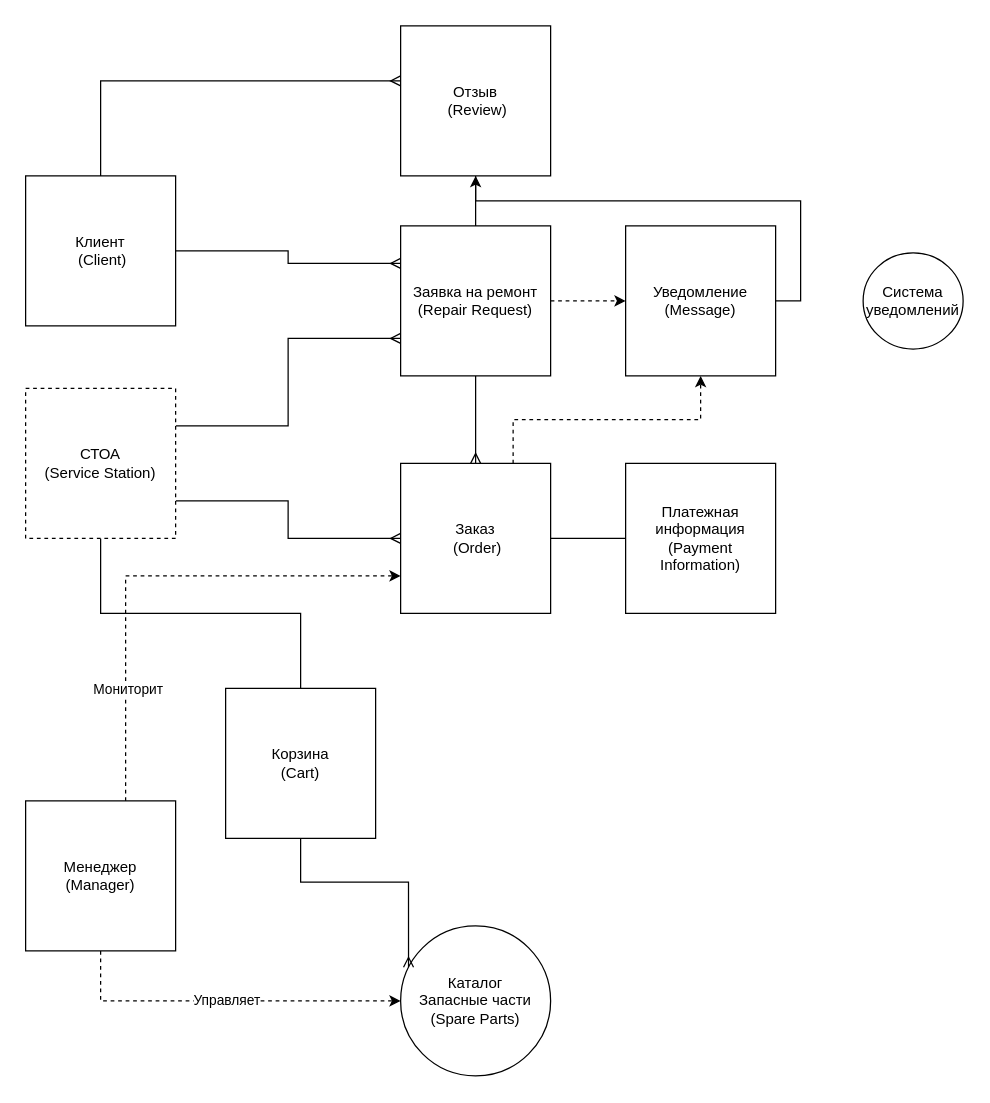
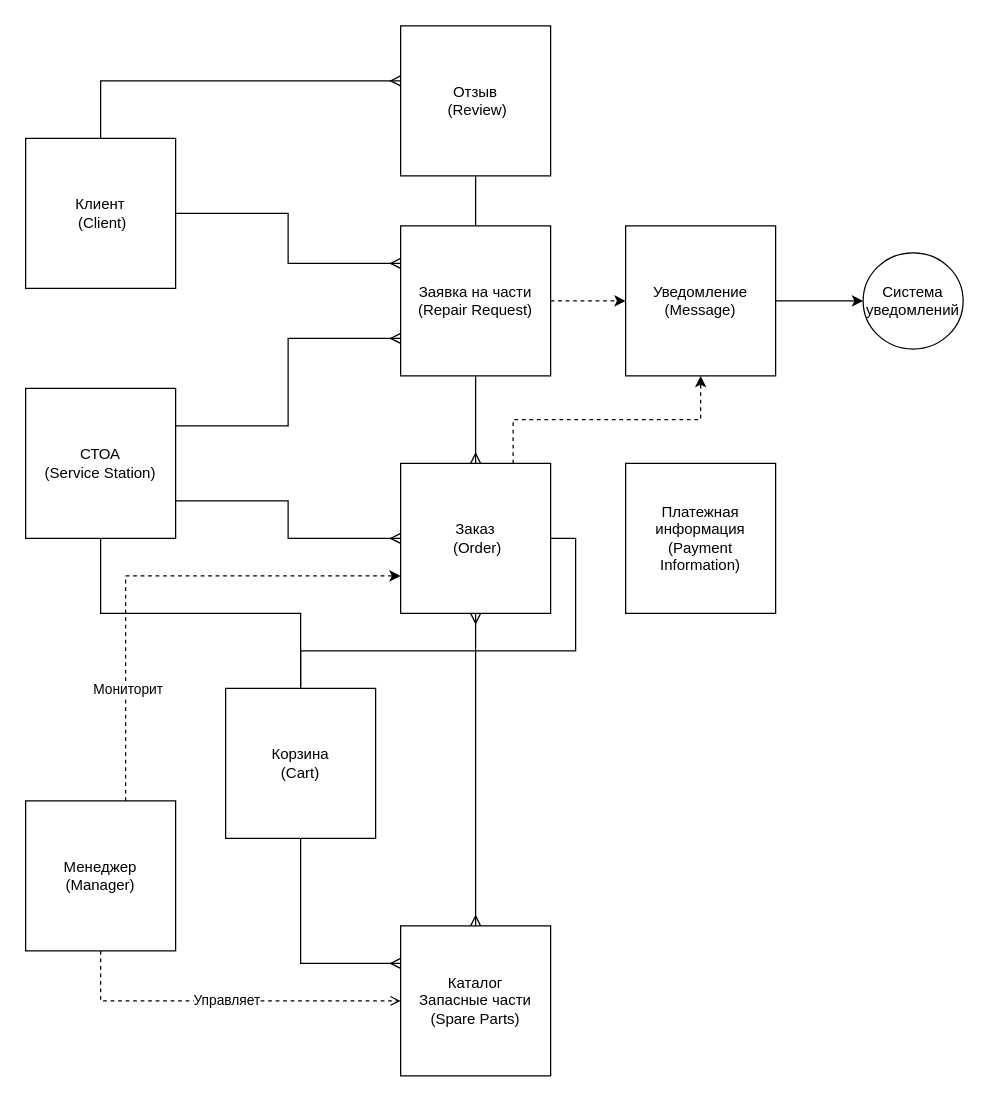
edge "Уведомление (Message)" -> "Отзыв (Review)": now "Уведомление (Message)" -> "Cистема уведомлений"
node "Клиент (Client)": moved (101, 251) -> (101, 213)
node "Заявка на ремонт (Repair Request)": label "Заявка на ремонт (Repair Request)" -> "Заявка на части (Repair Request)"
node "СТОА (Service Station)": style dashed -> solid
edge "Заказ (Order)" -- "Платежная информация (Payment Information)": now "Заказ (Order)" -- "Корзина (Cart)"
edge "Заказ (Order)" -- "Каталог Запасные части (Spare Parts)": added
edge "Менеджер (Manager)" -> "Каталог Запасные части (Spare Parts)": arrowhead classic -> open
node "Каталог Запасные части (Spare Parts)": shape ellipse -> rectangle
